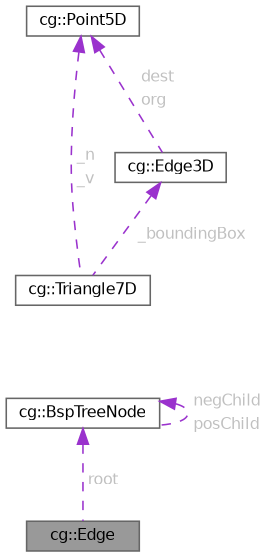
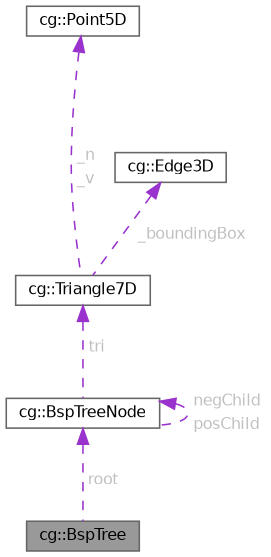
edge "cg::Edge3D" -> "cg::Point5D": removed, label "dest org"
edge "cg::BspTreeNode" -> "cg::Triangle7D": added, label "tri"
node "cg::Edge": label "cg::Edge" -> "cg::BspTree"
